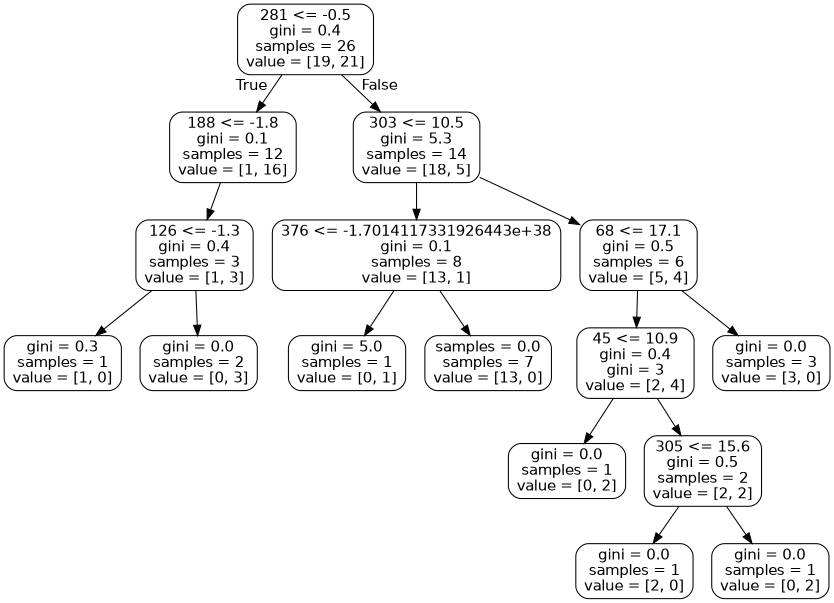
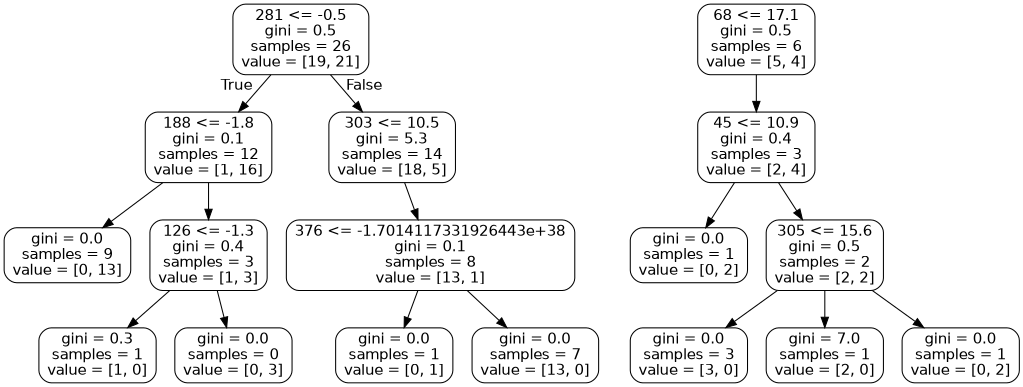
node "281 <= -0.5 gini = 0.4 samples = 26 value = [19, 21]": label "281 <= -0.5 gini = 0.4 samples = 26 value = [19, 21]" -> "281 <= -0.5 gini = 0.5 samples = 26 value = [19, 21]"
edge "303 <= 10.5 gini = 5.3 samples = 14 value = [18, 5]" -> "68 <= 17.1 gini = 0.5 samples = 6 value = [5, 4]": removed
node "gini = 0.0 samples = 9 value = [0, 13]": added
edge "68 <= 17.1 gini = 0.5 samples = 6 value = [5, 4]" -> "gini = 0.0 samples = 3 value = [3, 0]": now "305 <= 15.6 gini = 0.5 samples = 2 value = [2, 2]" -> "gini = 0.0 samples = 3 value = [3, 0]"
node "gini = 0.0 samples = 2 value = [0, 3]": label "gini = 0.0 samples = 2 value = [0, 3]" -> "gini = 0.0 samples = 0 value = [0, 3]"
node "gini = 5.0 samples = 1 value = [0, 1]": label "gini = 5.0 samples = 1 value = [0, 1]" -> "gini = 0.0 samples = 1 value = [0, 1]"
node "samples = 0.0 samples = 7 value = [13, 0]": label "samples = 0.0 samples = 7 value = [13, 0]" -> "gini = 0.0 samples = 7 value = [13, 0]"
node "45 <= 10.9 gini = 0.4 gini = 3 value = [2, 4]": label "45 <= 10.9 gini = 0.4 gini = 3 value = [2, 4]" -> "45 <= 10.9 gini = 0.4 samples = 3 value = [2, 4]"
node "gini = 0.0 samples = 1 value = [2, 0]": label "gini = 0.0 samples = 1 value = [2, 0]" -> "gini = 7.0 samples = 1 value = [2, 0]"
